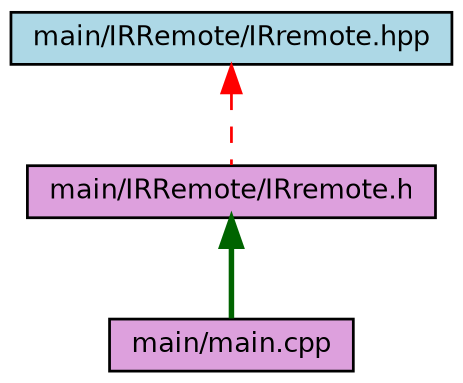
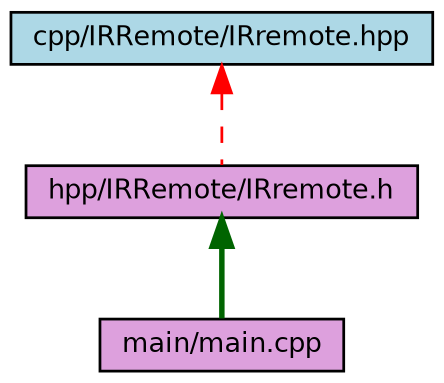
node "main/IRRemote/IRremote.hpp": label "main/IRRemote/IRremote.hpp" -> "cpp/IRRemote/IRremote.hpp"
node "main/IRRemote/IRremote.h": label "main/IRRemote/IRremote.h" -> "hpp/IRRemote/IRremote.h"
